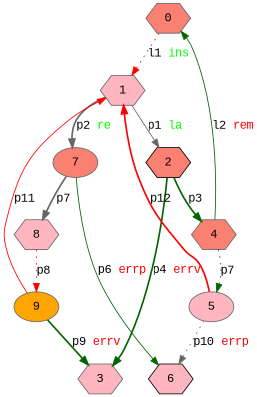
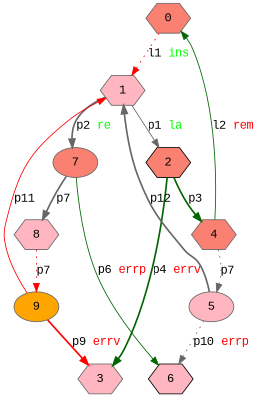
edge "5" -> "1": color red -> gray40
edge "4" -> "5": color darkgreen -> gray40
edge "8" -> "9": label "p8" -> "p7"
edge "9" -> "3": color darkgreen -> red
